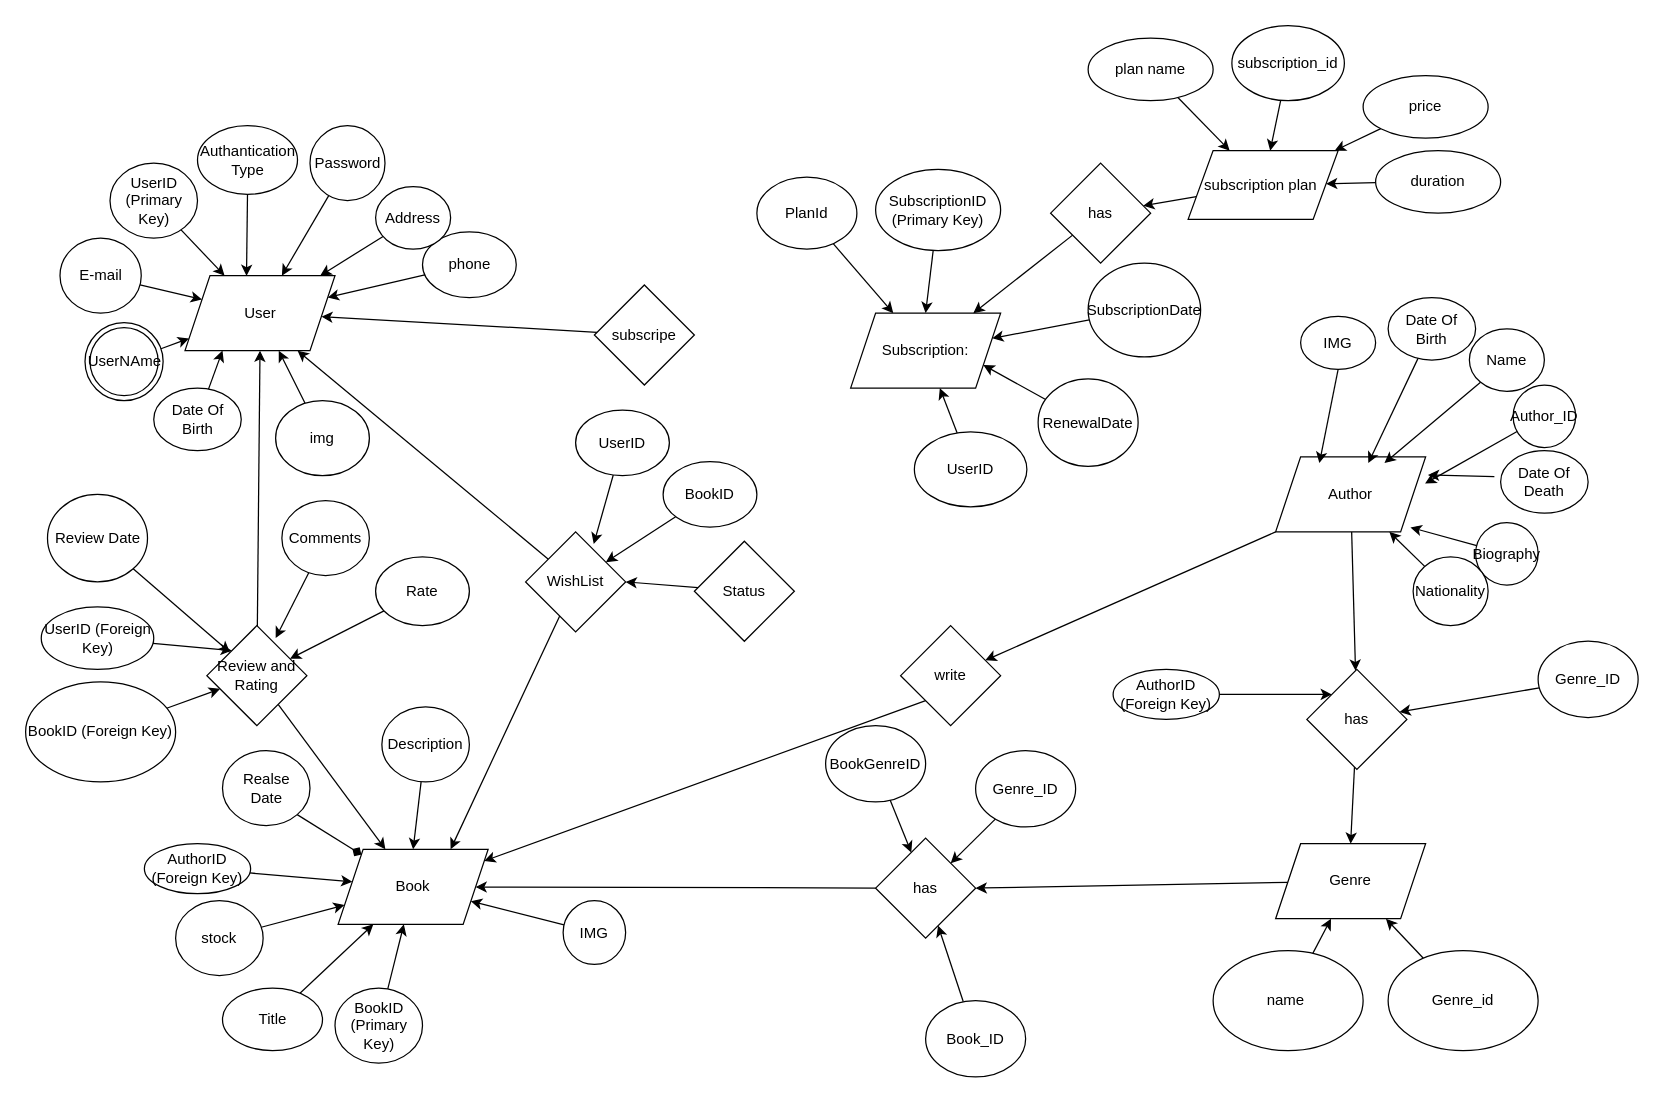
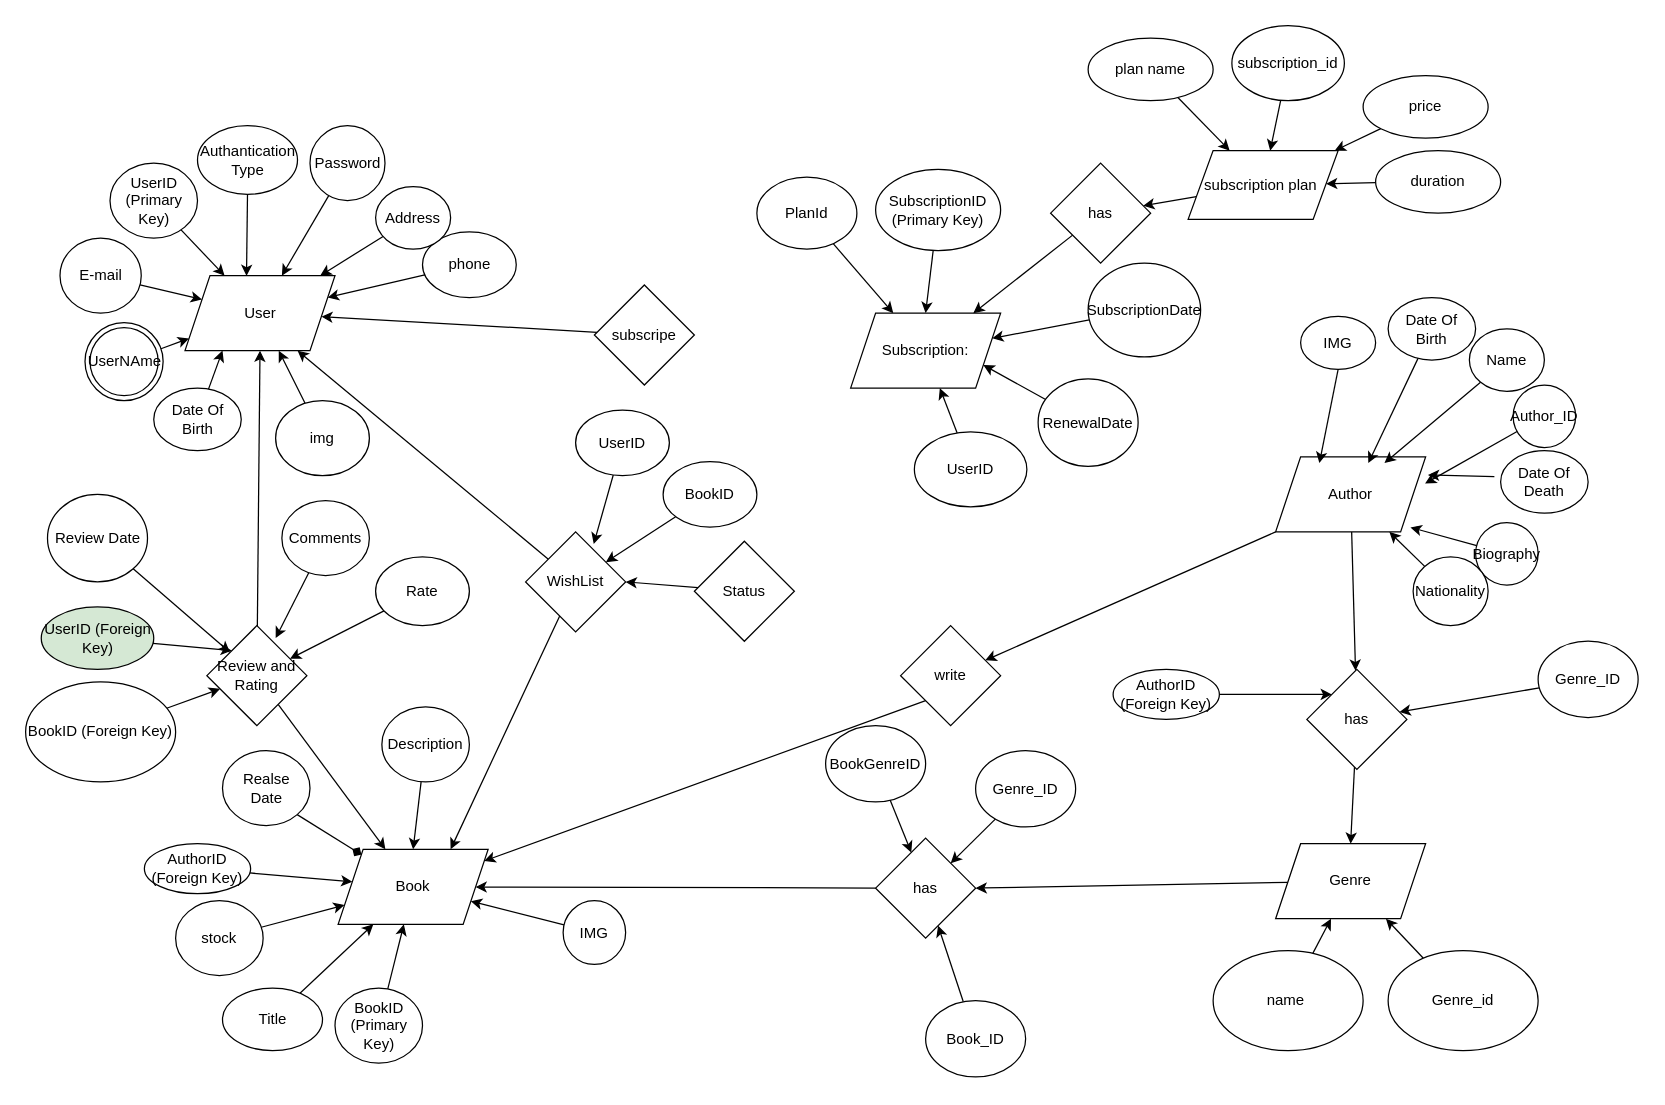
node "UserID (Foreign Key)": fillcolor #ffffff -> #d5e8d4
